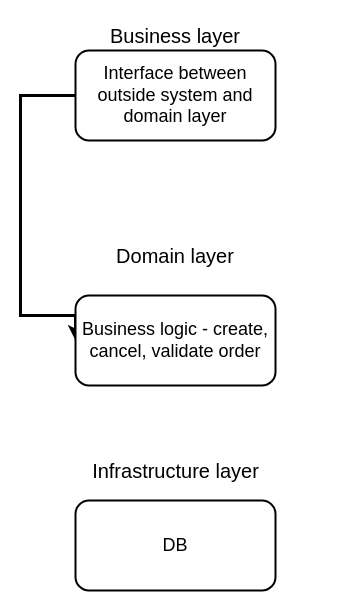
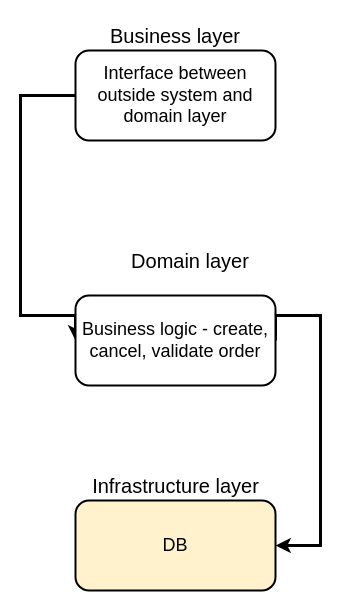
node "Domain layer": moved (176, 256) -> (191, 261)
edge "Business logic - create, cancel, validate order" -> "DB": added
node "Infrastructure layer": moved (176, 471) -> (176, 486)
node "DB": fillcolor #ffffff -> #fff2cc
